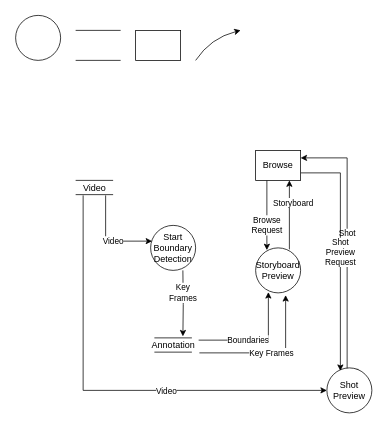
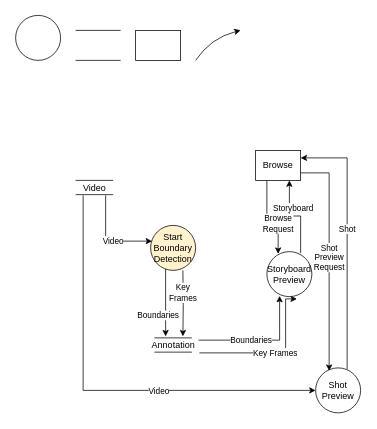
node "Start Boundary Detection": fillcolor #ffffff -> #fff2cc
node "Storyboard Preview": moved (278, 270) -> (289, 274)
edge "Start Boundary Detection" -> "Annotation": added, label "Boundaries"
node "Shot Preview": moved (349, 390) -> (338, 390)
